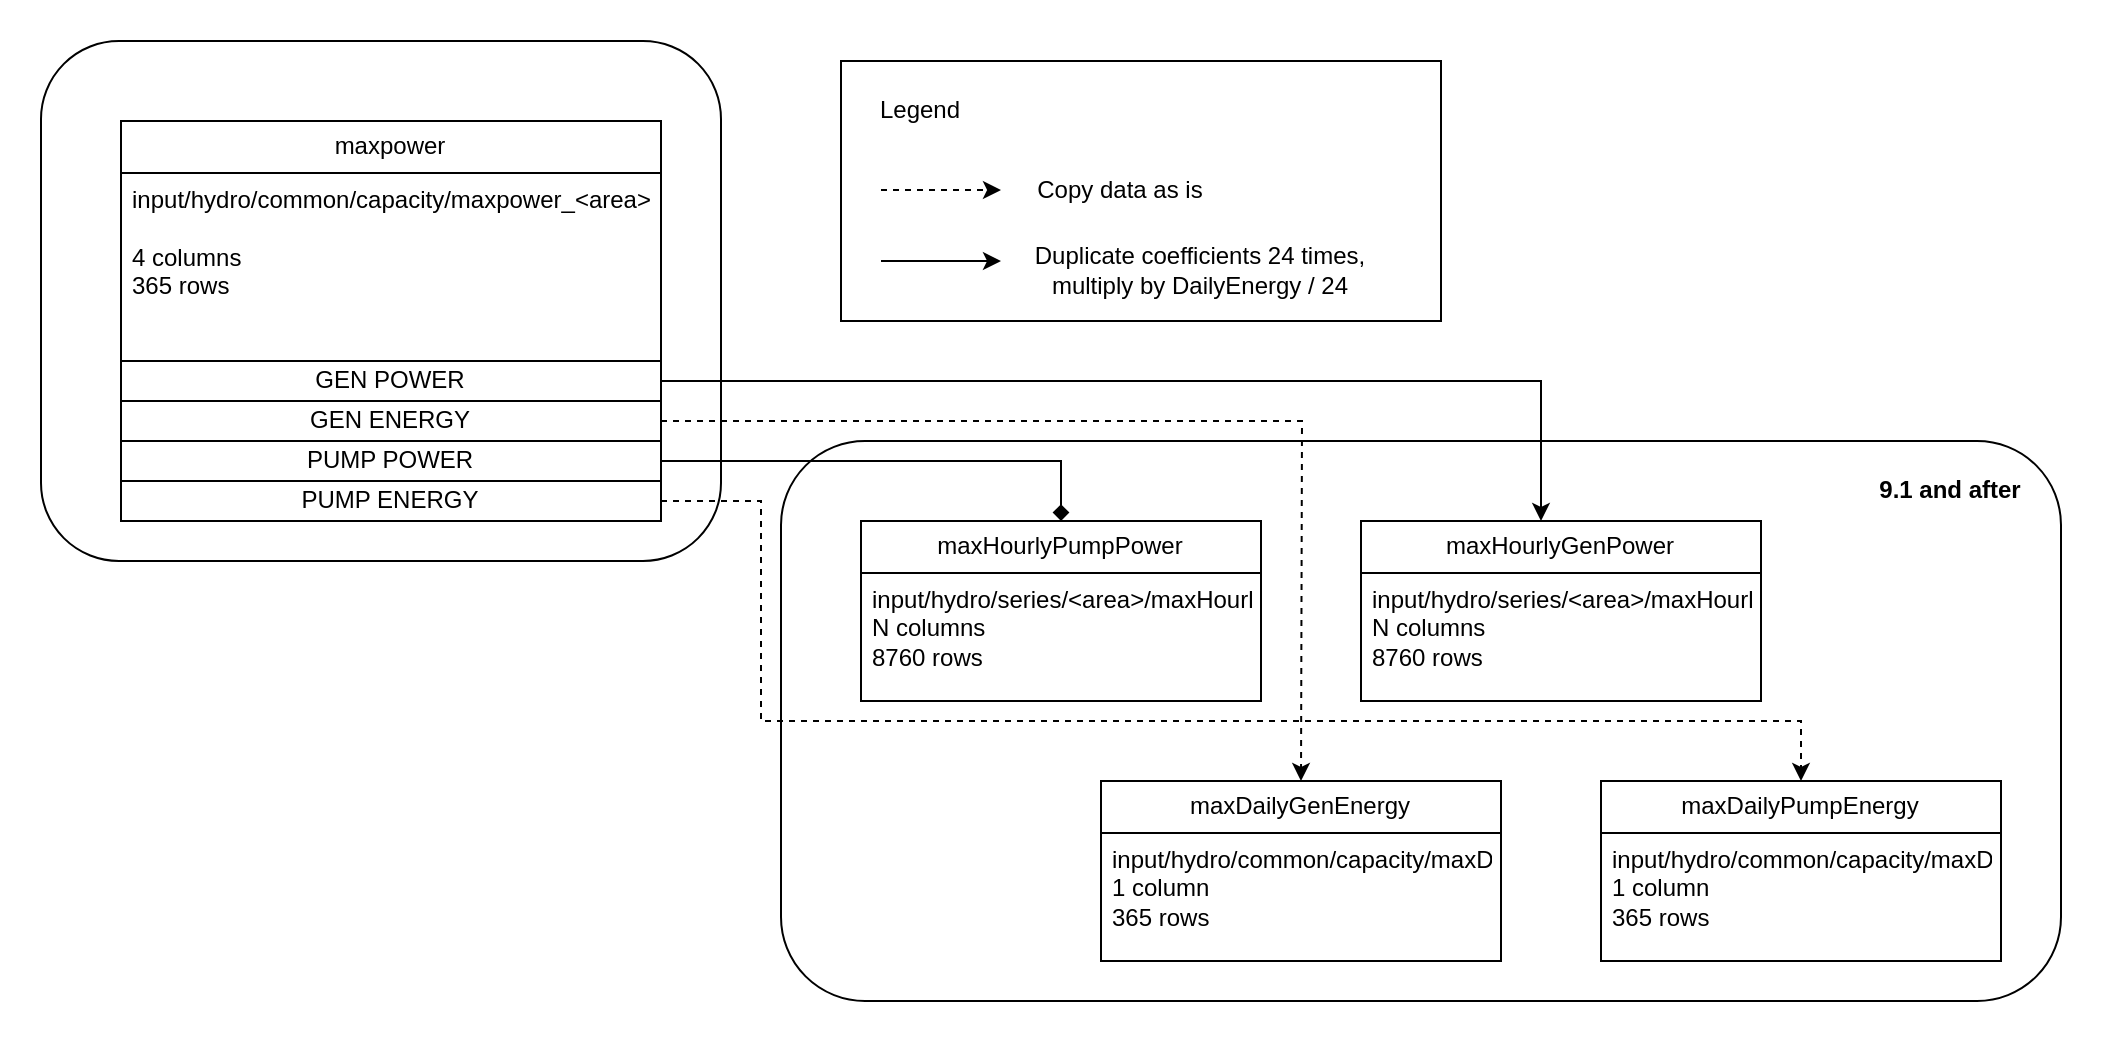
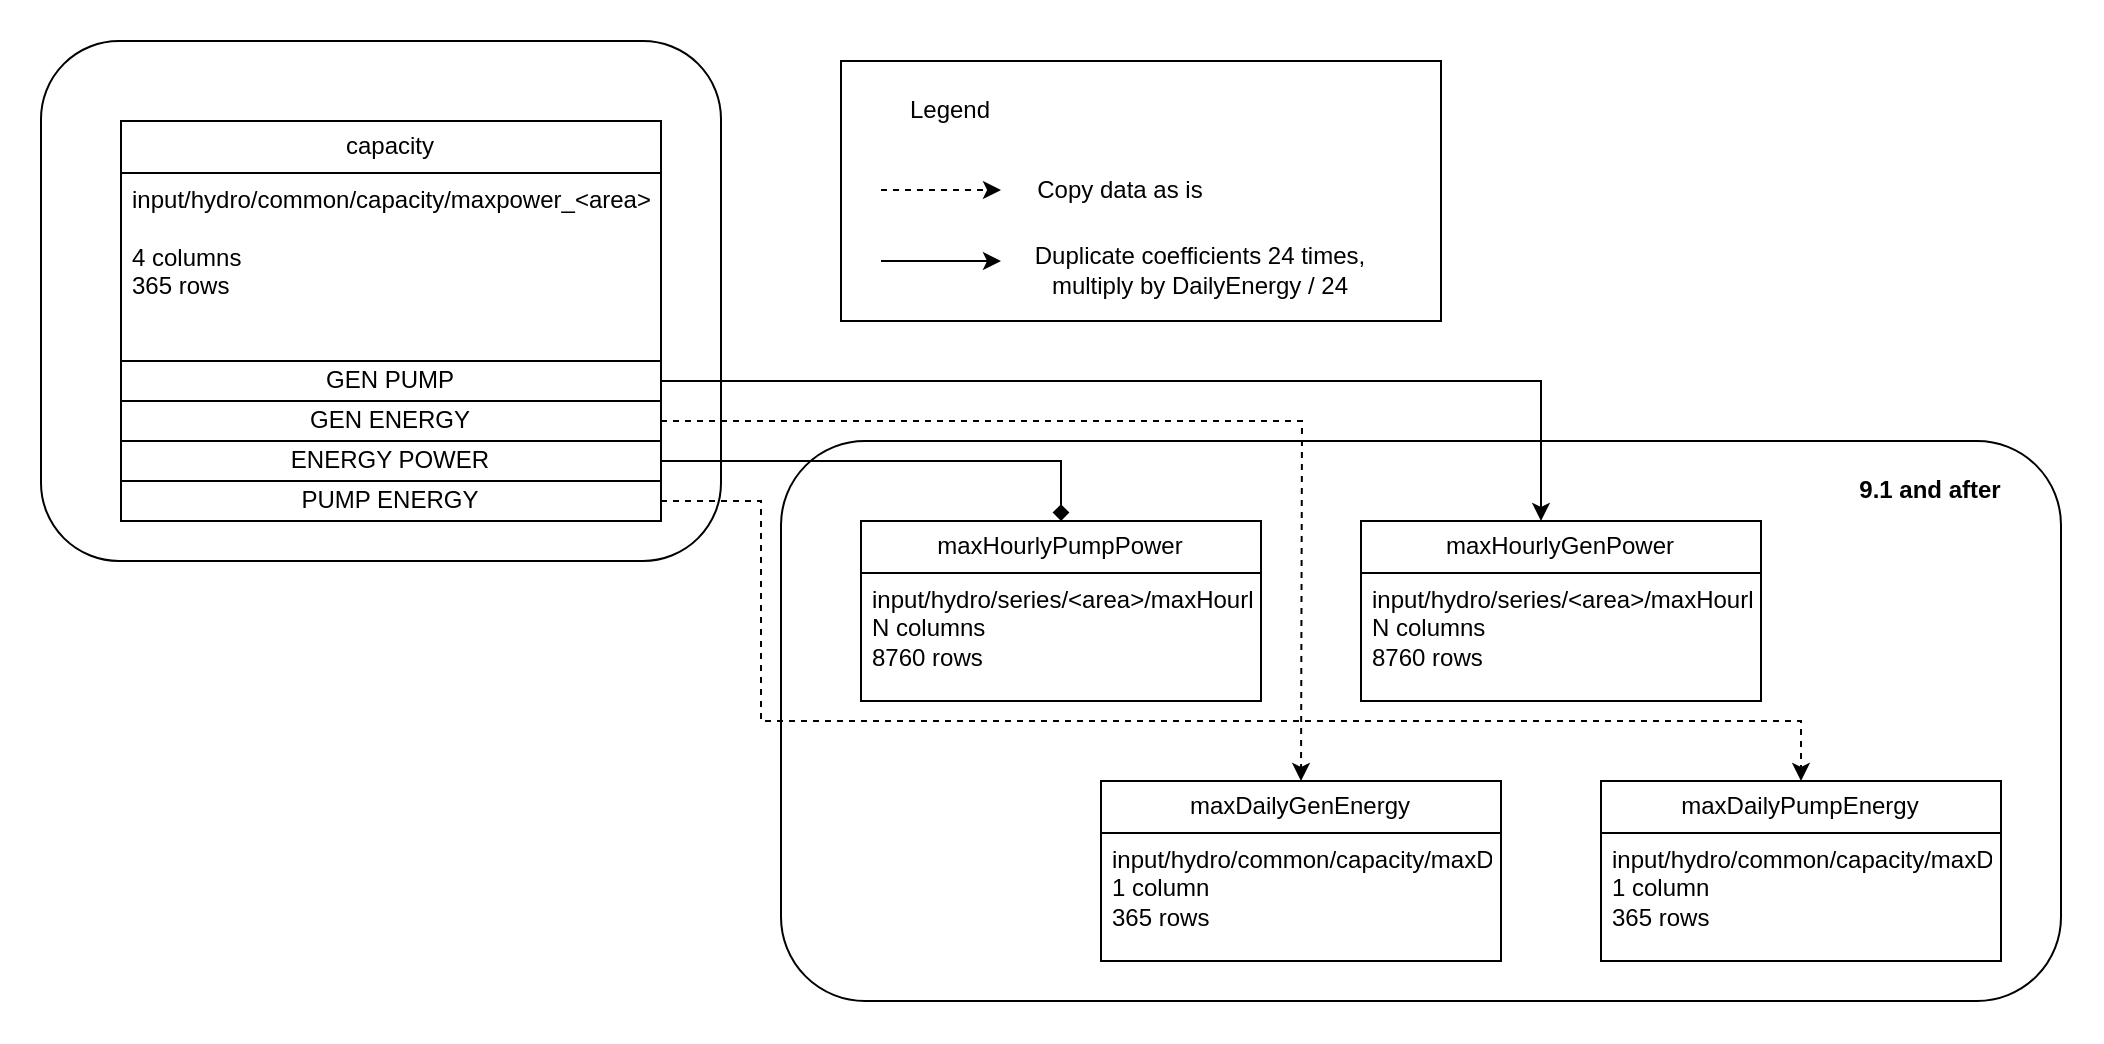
node "Legend": moved (921, 111) -> (951, 111)
node "maxpower": label "maxpower" -> "capacity"
node "GEN POWER": label "GEN POWER" -> "GEN PUMP"
node "PUMP POWER": label "PUMP POWER" -> "ENERGY POWER"
node "9.1 and after": moved (1951, 491) -> (1931, 491)
